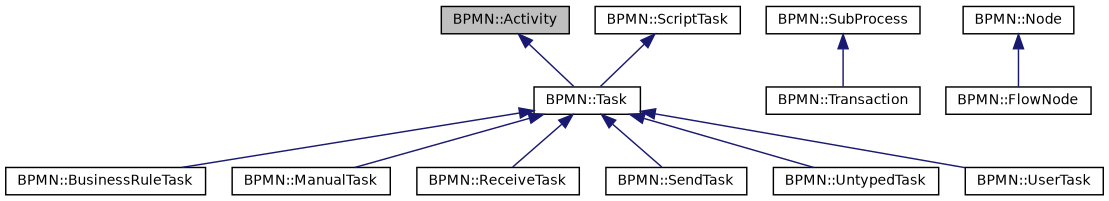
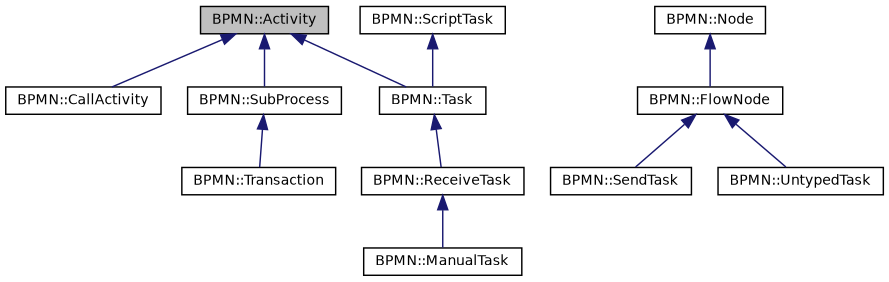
edge "BPMN::SubProcess" -> "BPMN::Activity": added
node "BPMN::CallActivity": added
edge "BPMN::ManualTask" -> "BPMN::Task": now "BPMN::ManualTask" -> "BPMN::ReceiveTask"
edge "BPMN::UntypedTask" -> "BPMN::Task": now "BPMN::UntypedTask" -> "BPMN::FlowNode"
edge "BPMN::SendTask" -> "BPMN::Task": now "BPMN::SendTask" -> "BPMN::FlowNode"
node "BPMN::BusinessRuleTask": removed
node "BPMN::UserTask": removed
